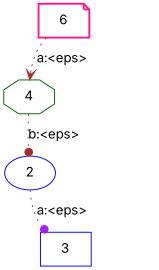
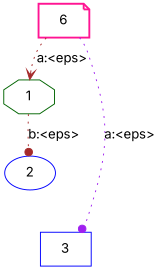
node "4": label "4" -> "1"
edge "2" -> "3": now "6" -> "3"
